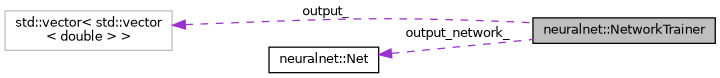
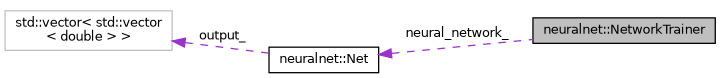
edge "neuralnet::NetworkTrainer" -> "std::vector< std::vector < double > >": now "neuralnet::Net" -> "std::vector< std::vector < double > >"
edge "neuralnet::NetworkTrainer" -> "neuralnet::Net": label " output_network_" -> " neural_network_"
